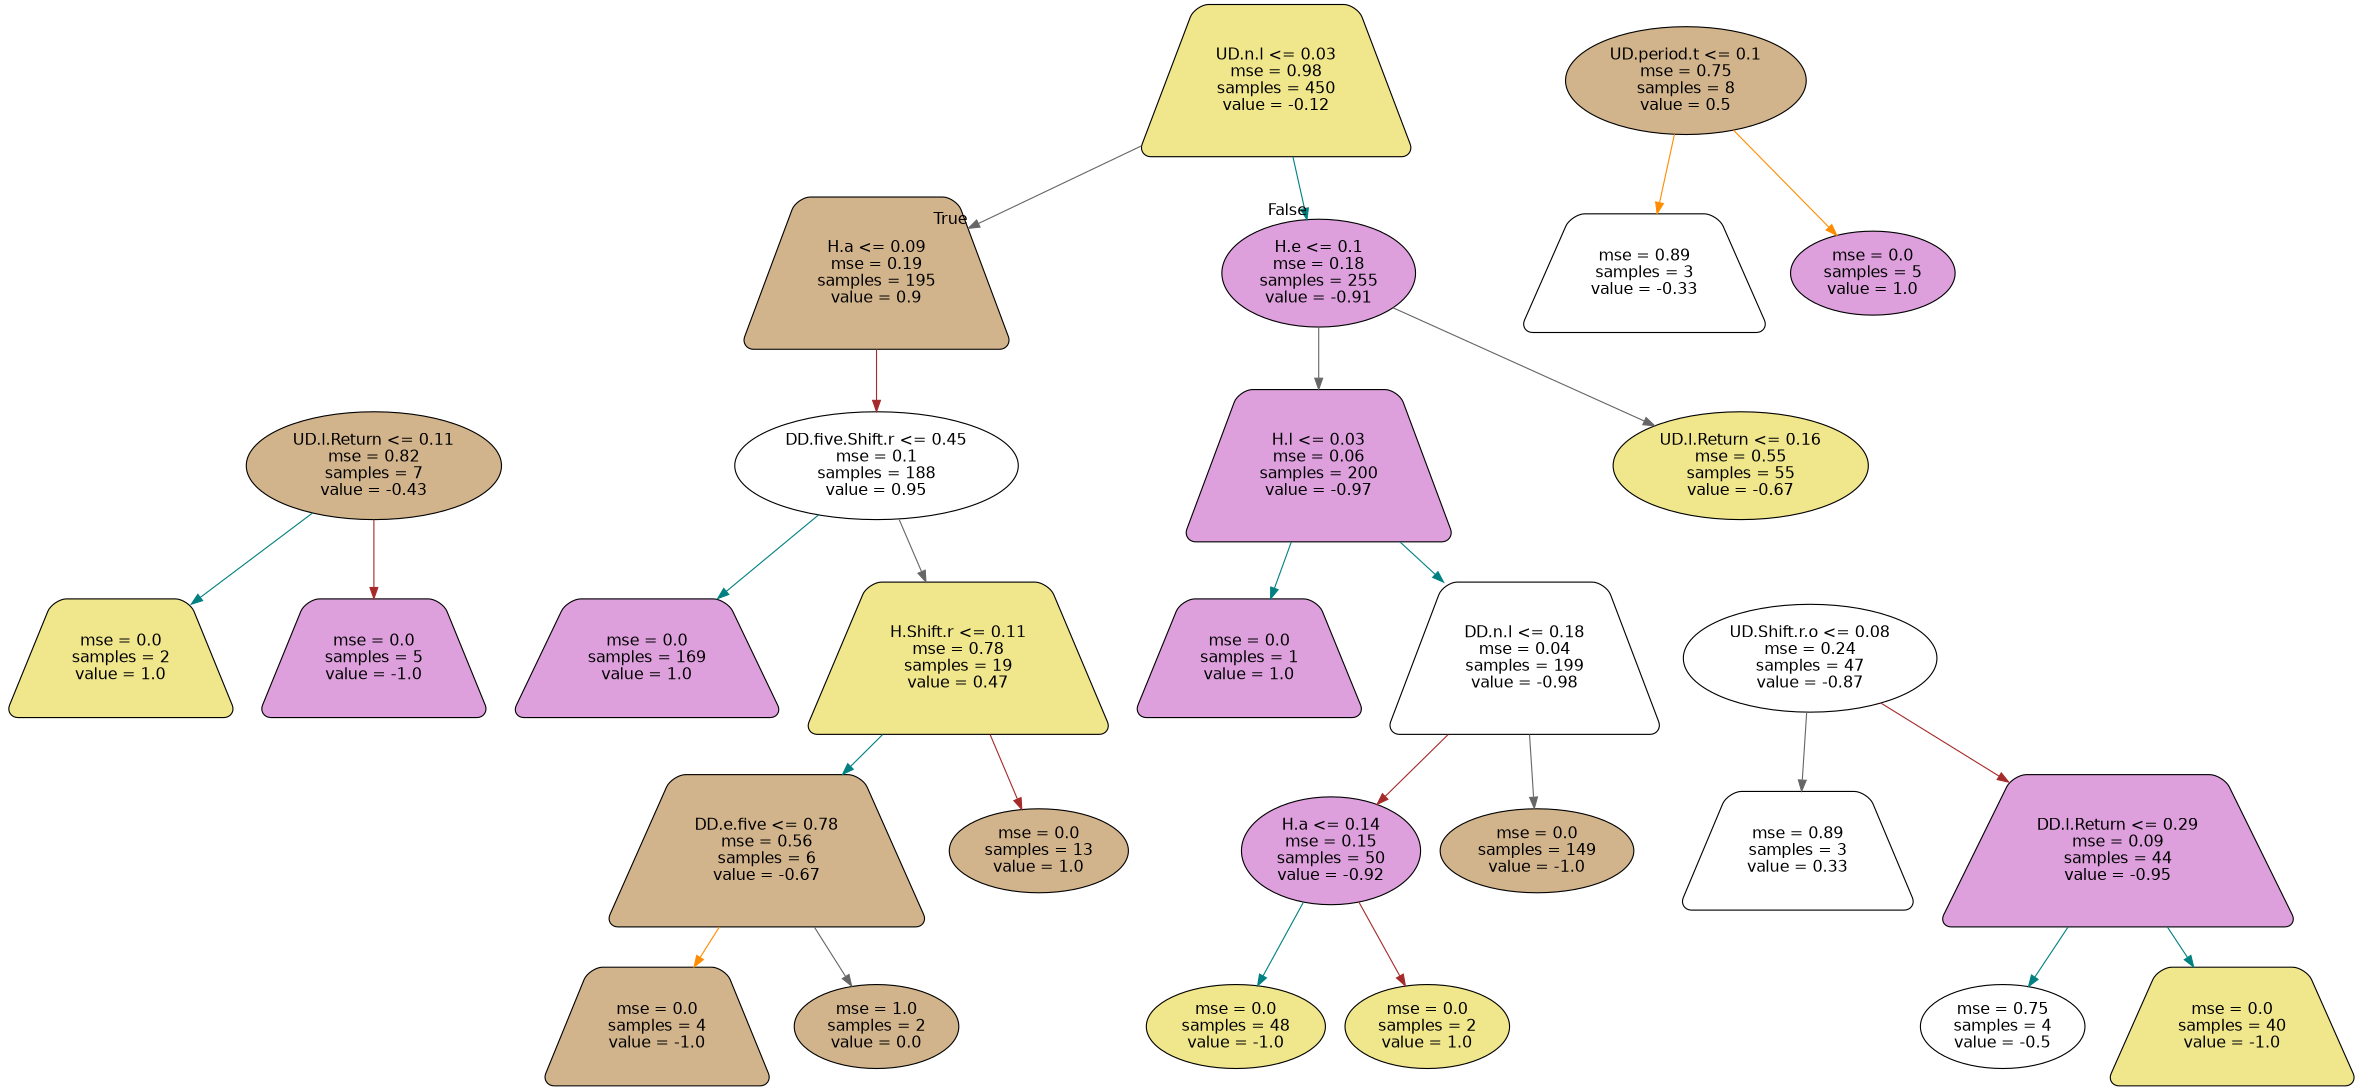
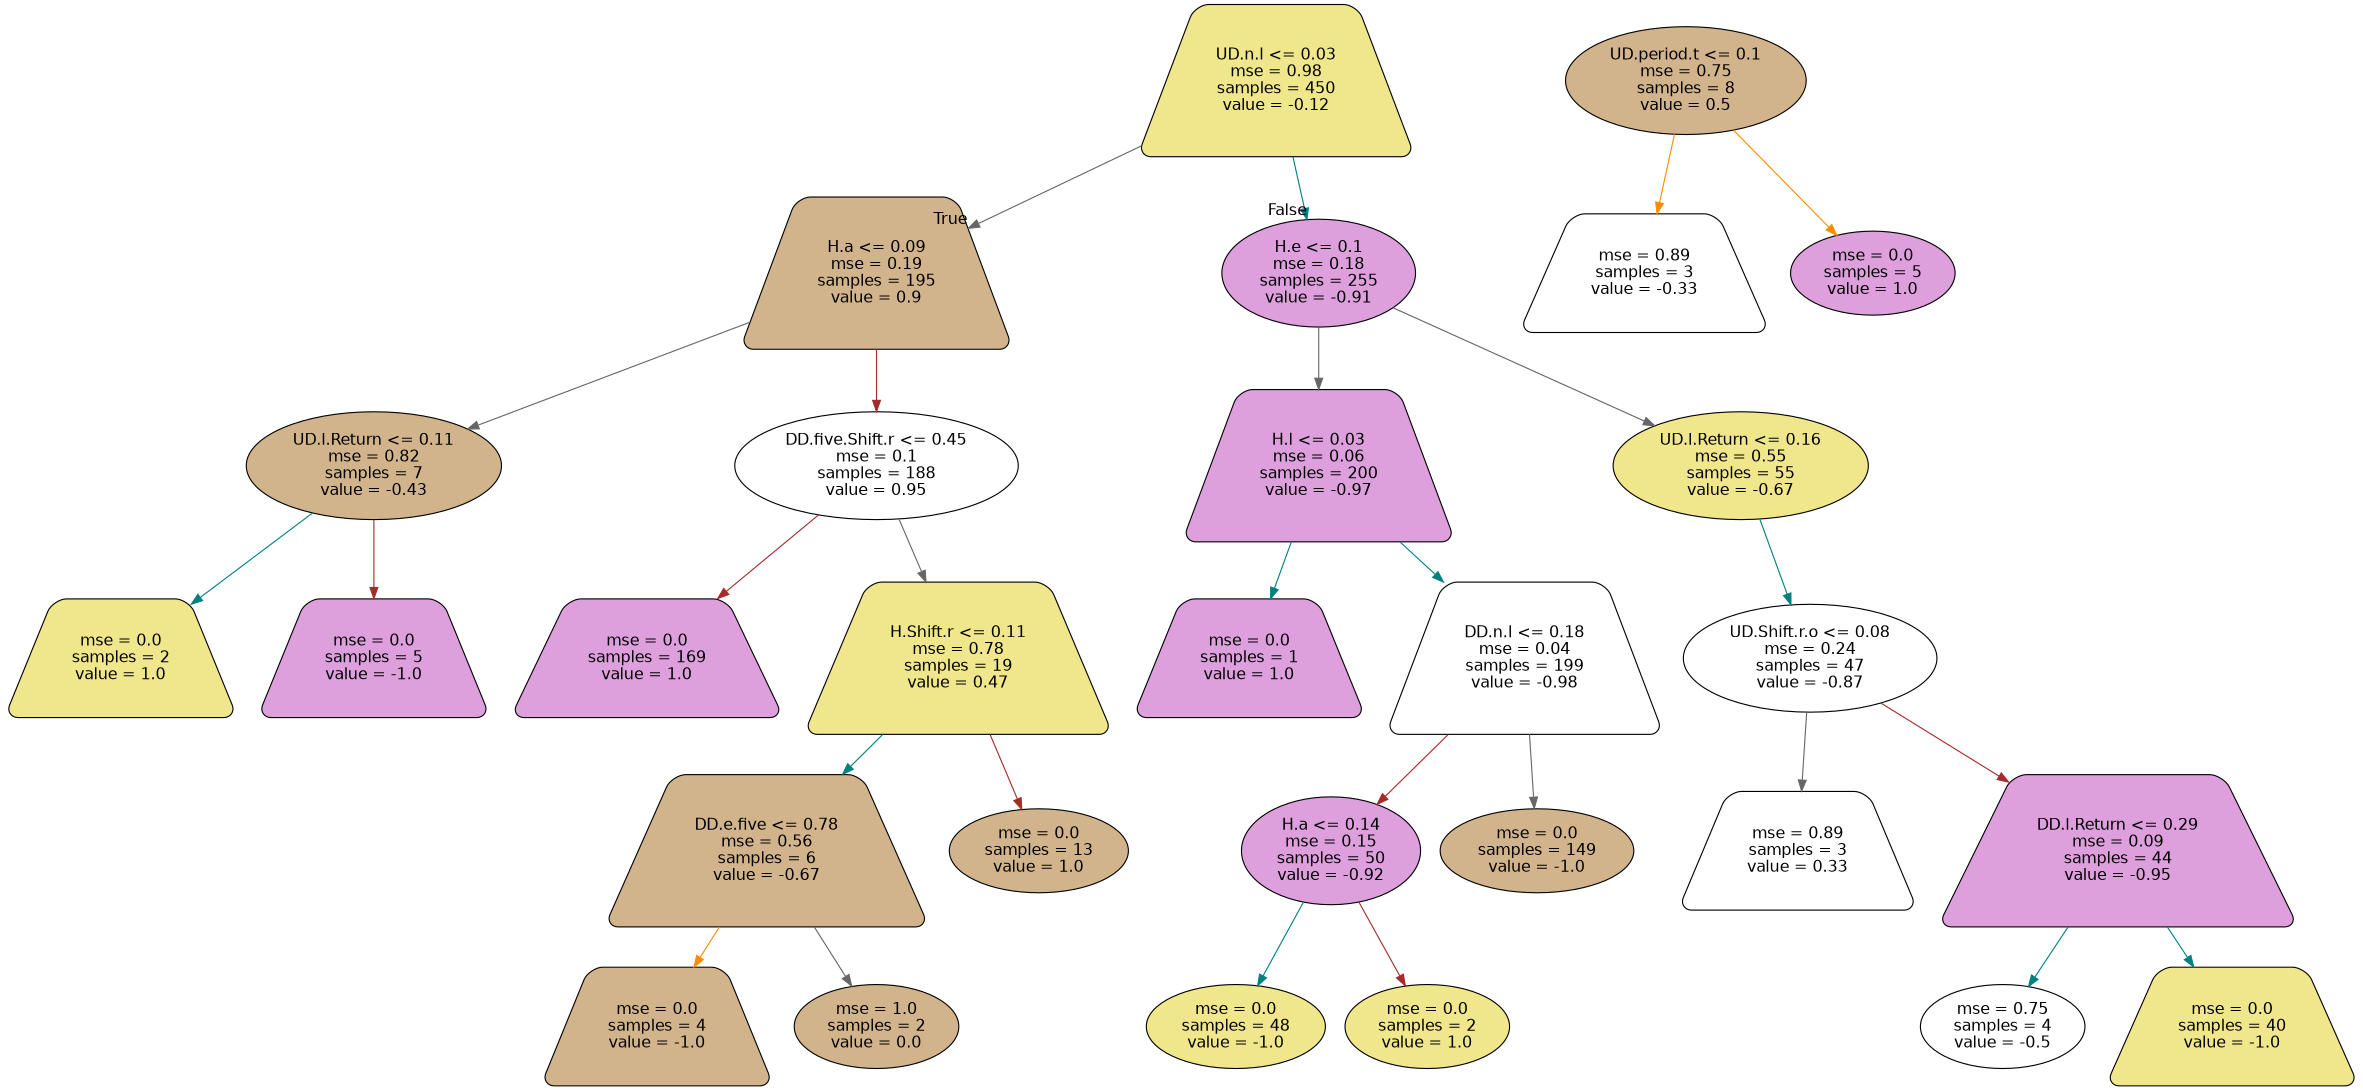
edge "H.a <= 0.09 mse = 0.19 samples = 195 value = 0.9" -> "UD.l.Return <= 0.11 mse = 0.82 samples = 7 value = -0.43": added
edge "DD.five.Shift.r <= 0.45 mse = 0.1 samples = 188 value = 0.95" -> "mse = 0.0 samples = 169 value = 1.0": color teal -> brown
edge "UD.l.Return <= 0.16 mse = 0.55 samples = 55 value = -0.67" -> "UD.Shift.r.o <= 0.08 mse = 0.24 samples = 47 value = -0.87": added
